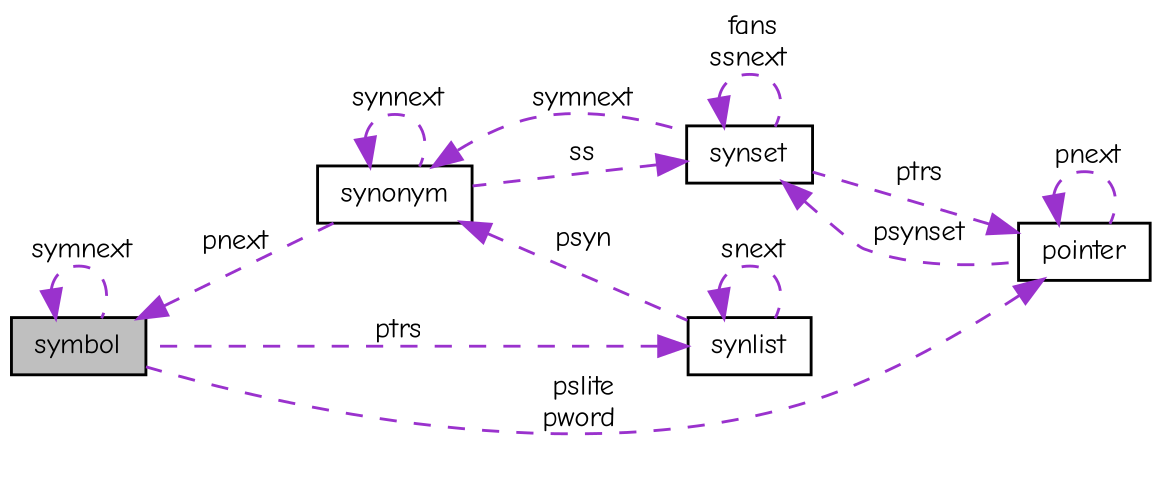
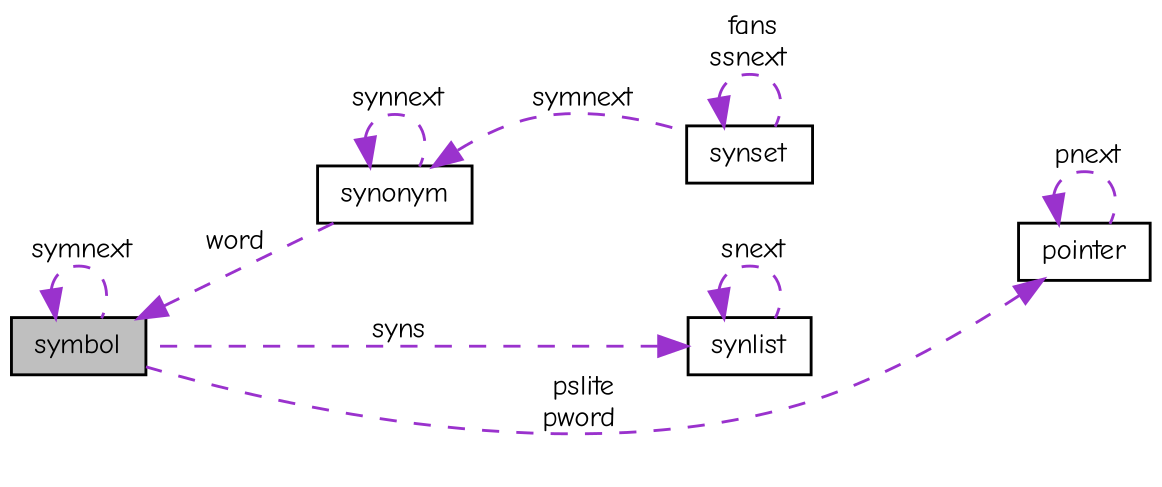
edge "synonym" -> "synset": removed, label "ss"
edge "synset" -> "pointer": removed, label "ptrs"
edge "synonym" -> "symbol": label " pnext" -> " word"
edge "pointer" -> "synset": removed, label "psynset"
edge "synlist" -> "synonym": removed, label "psyn"
edge "symbol" -> "synlist": label " ptrs" -> " syns"
